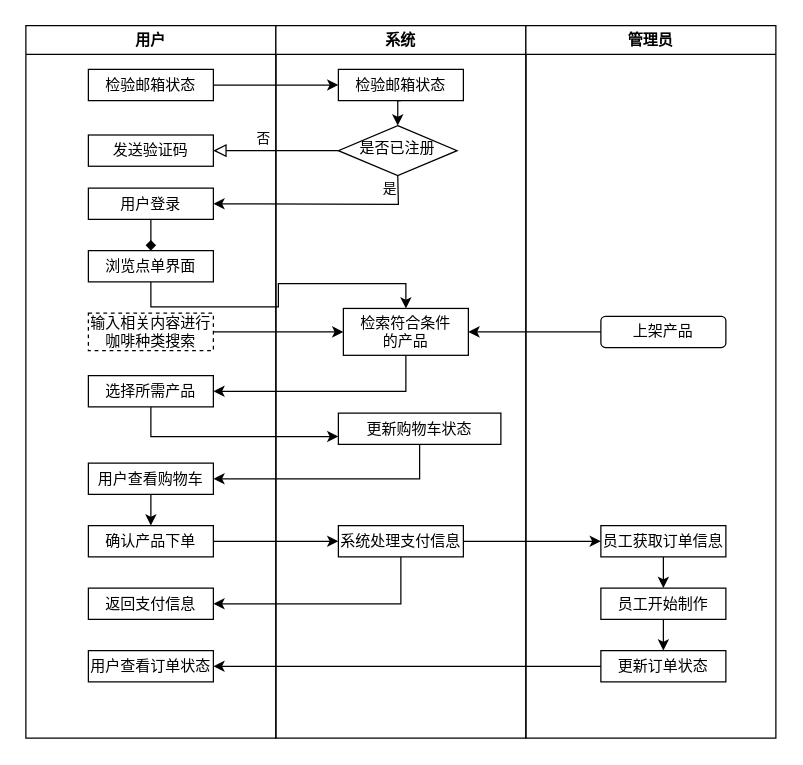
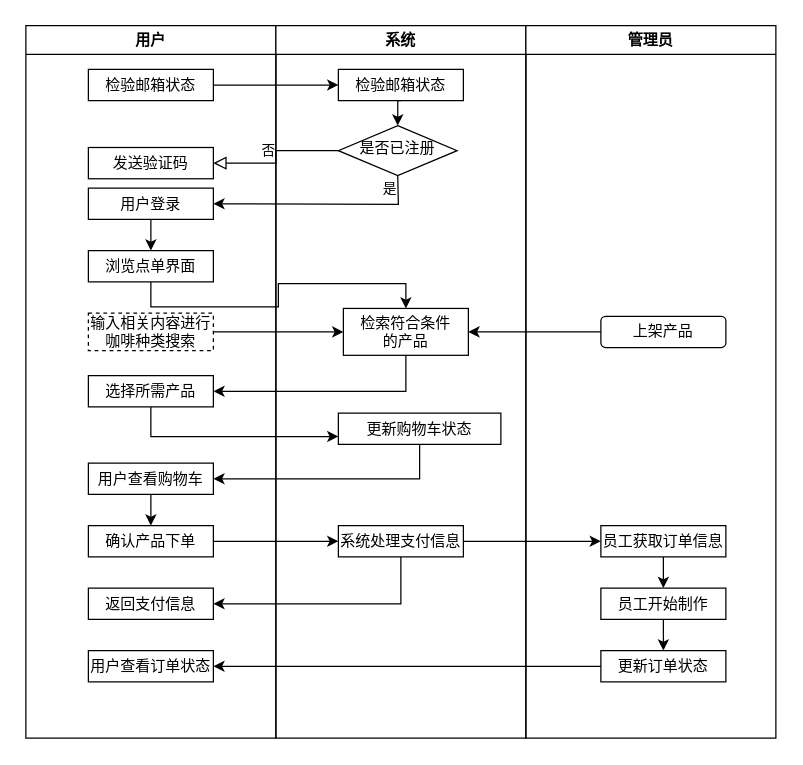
node "发送验证码": moved (151, 151) -> (151, 163)
edge "用户登录" -> "浏览点单界面": arrowhead diamond -> classic
